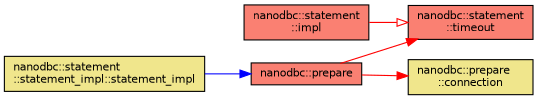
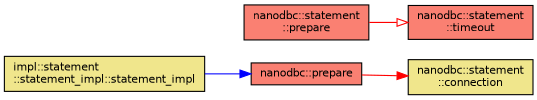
node "nanodbc::statement ::impl": label "nanodbc::statement ::impl" -> "nanodbc::statement ::prepare"
edge "nanodbc::prepare" -> "nanodbc::statement ::timeout": removed
node "nanodbc::statement ::statement_impl::statement_impl": label "nanodbc::statement ::statement_impl::statement_impl" -> "impl::statement ::statement_impl::statement_impl"
node "nanodbc::prepare ::connection": label "nanodbc::prepare ::connection" -> "nanodbc::statement ::connection"
